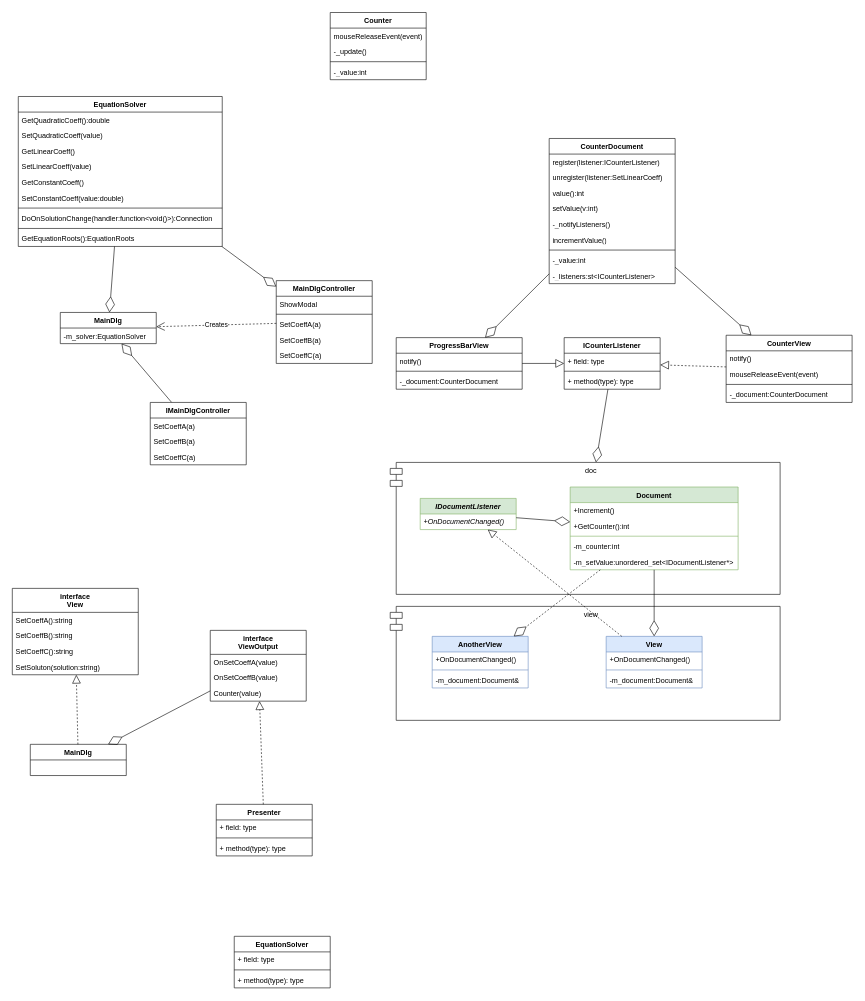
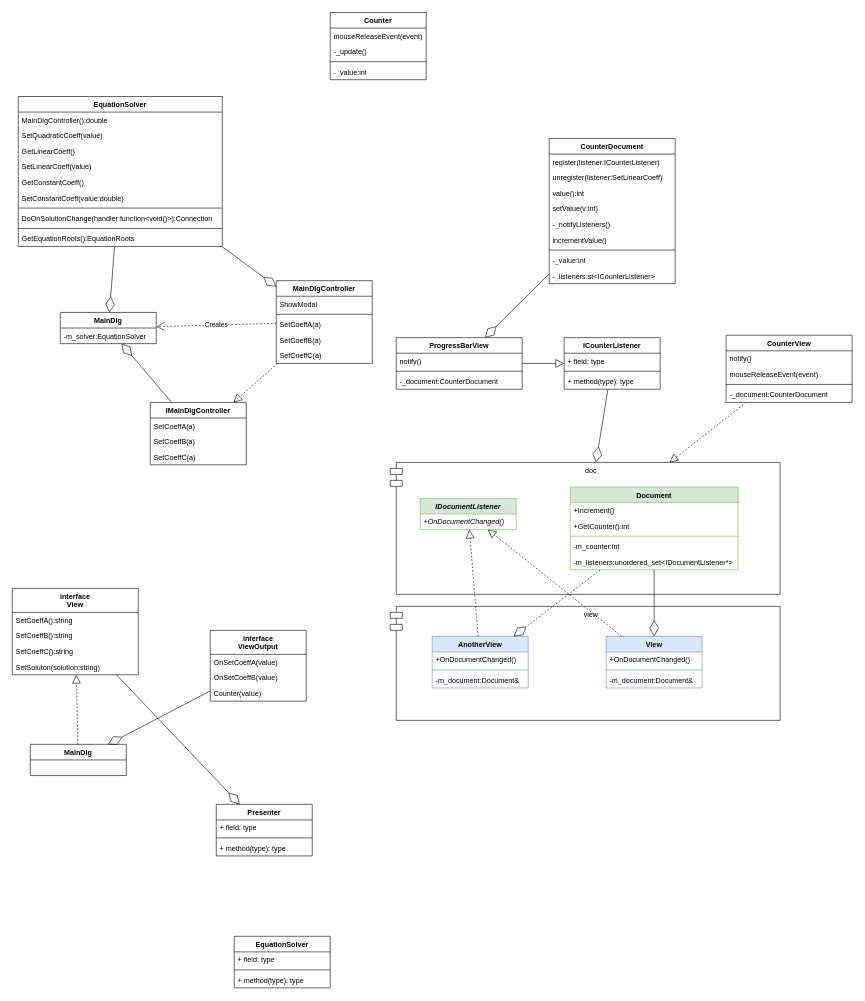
node "GetQuadraticCoeff():double": label "GetQuadraticCoeff():double" -> "MainDlgController():double"
edge "CounterDocument" -> "CounterView": removed
edge "CounterView" -> "ICounterListener": now "CounterView" -> "doc"
edge "MainDlgController" -> "IMainDlgController": added
edge "IDocumentListener" -> "Document": removed
node "-m_setValue:unordered_set<IDocumentListener*>": label "-m_setValue:unordered_set<IDocumentListener*>" -> "-m_listeners:unordered_set<IDocumentListener*>"
edge "AnotherView" -> "IDocumentListener": added
edge "interface View" -> "Presenter": added
edge "Presenter" -> "interface ViewOutput": removed
